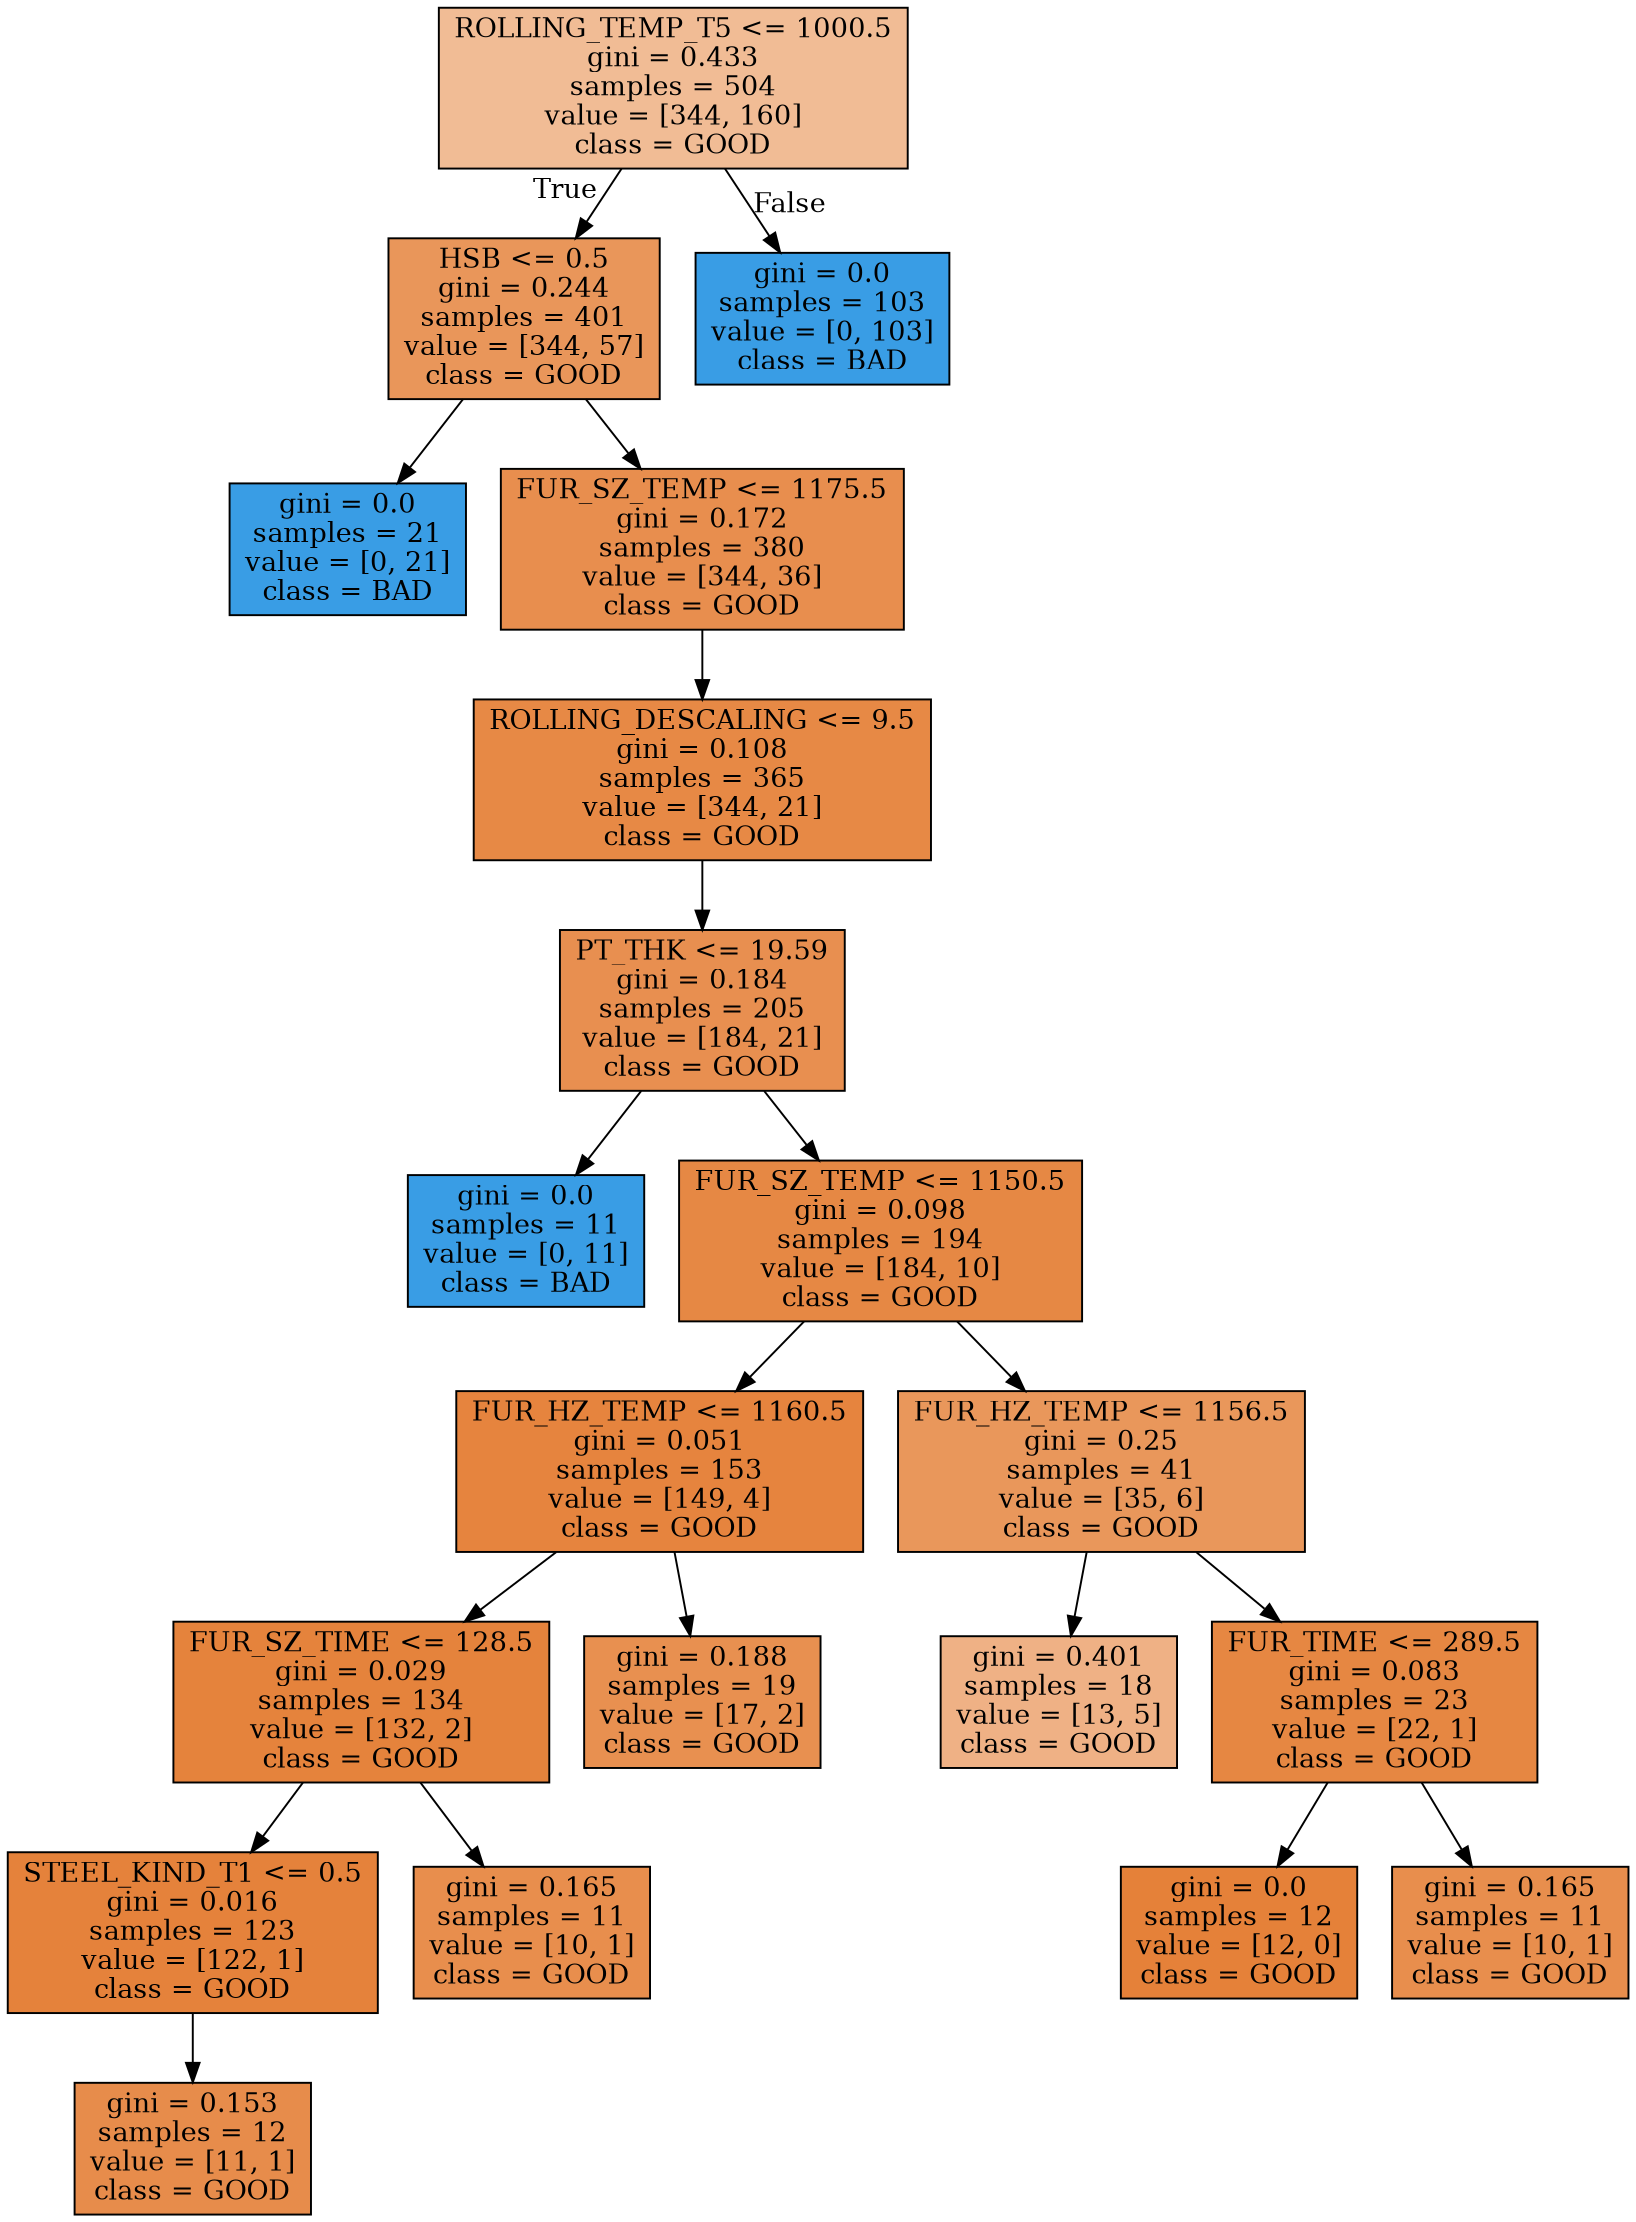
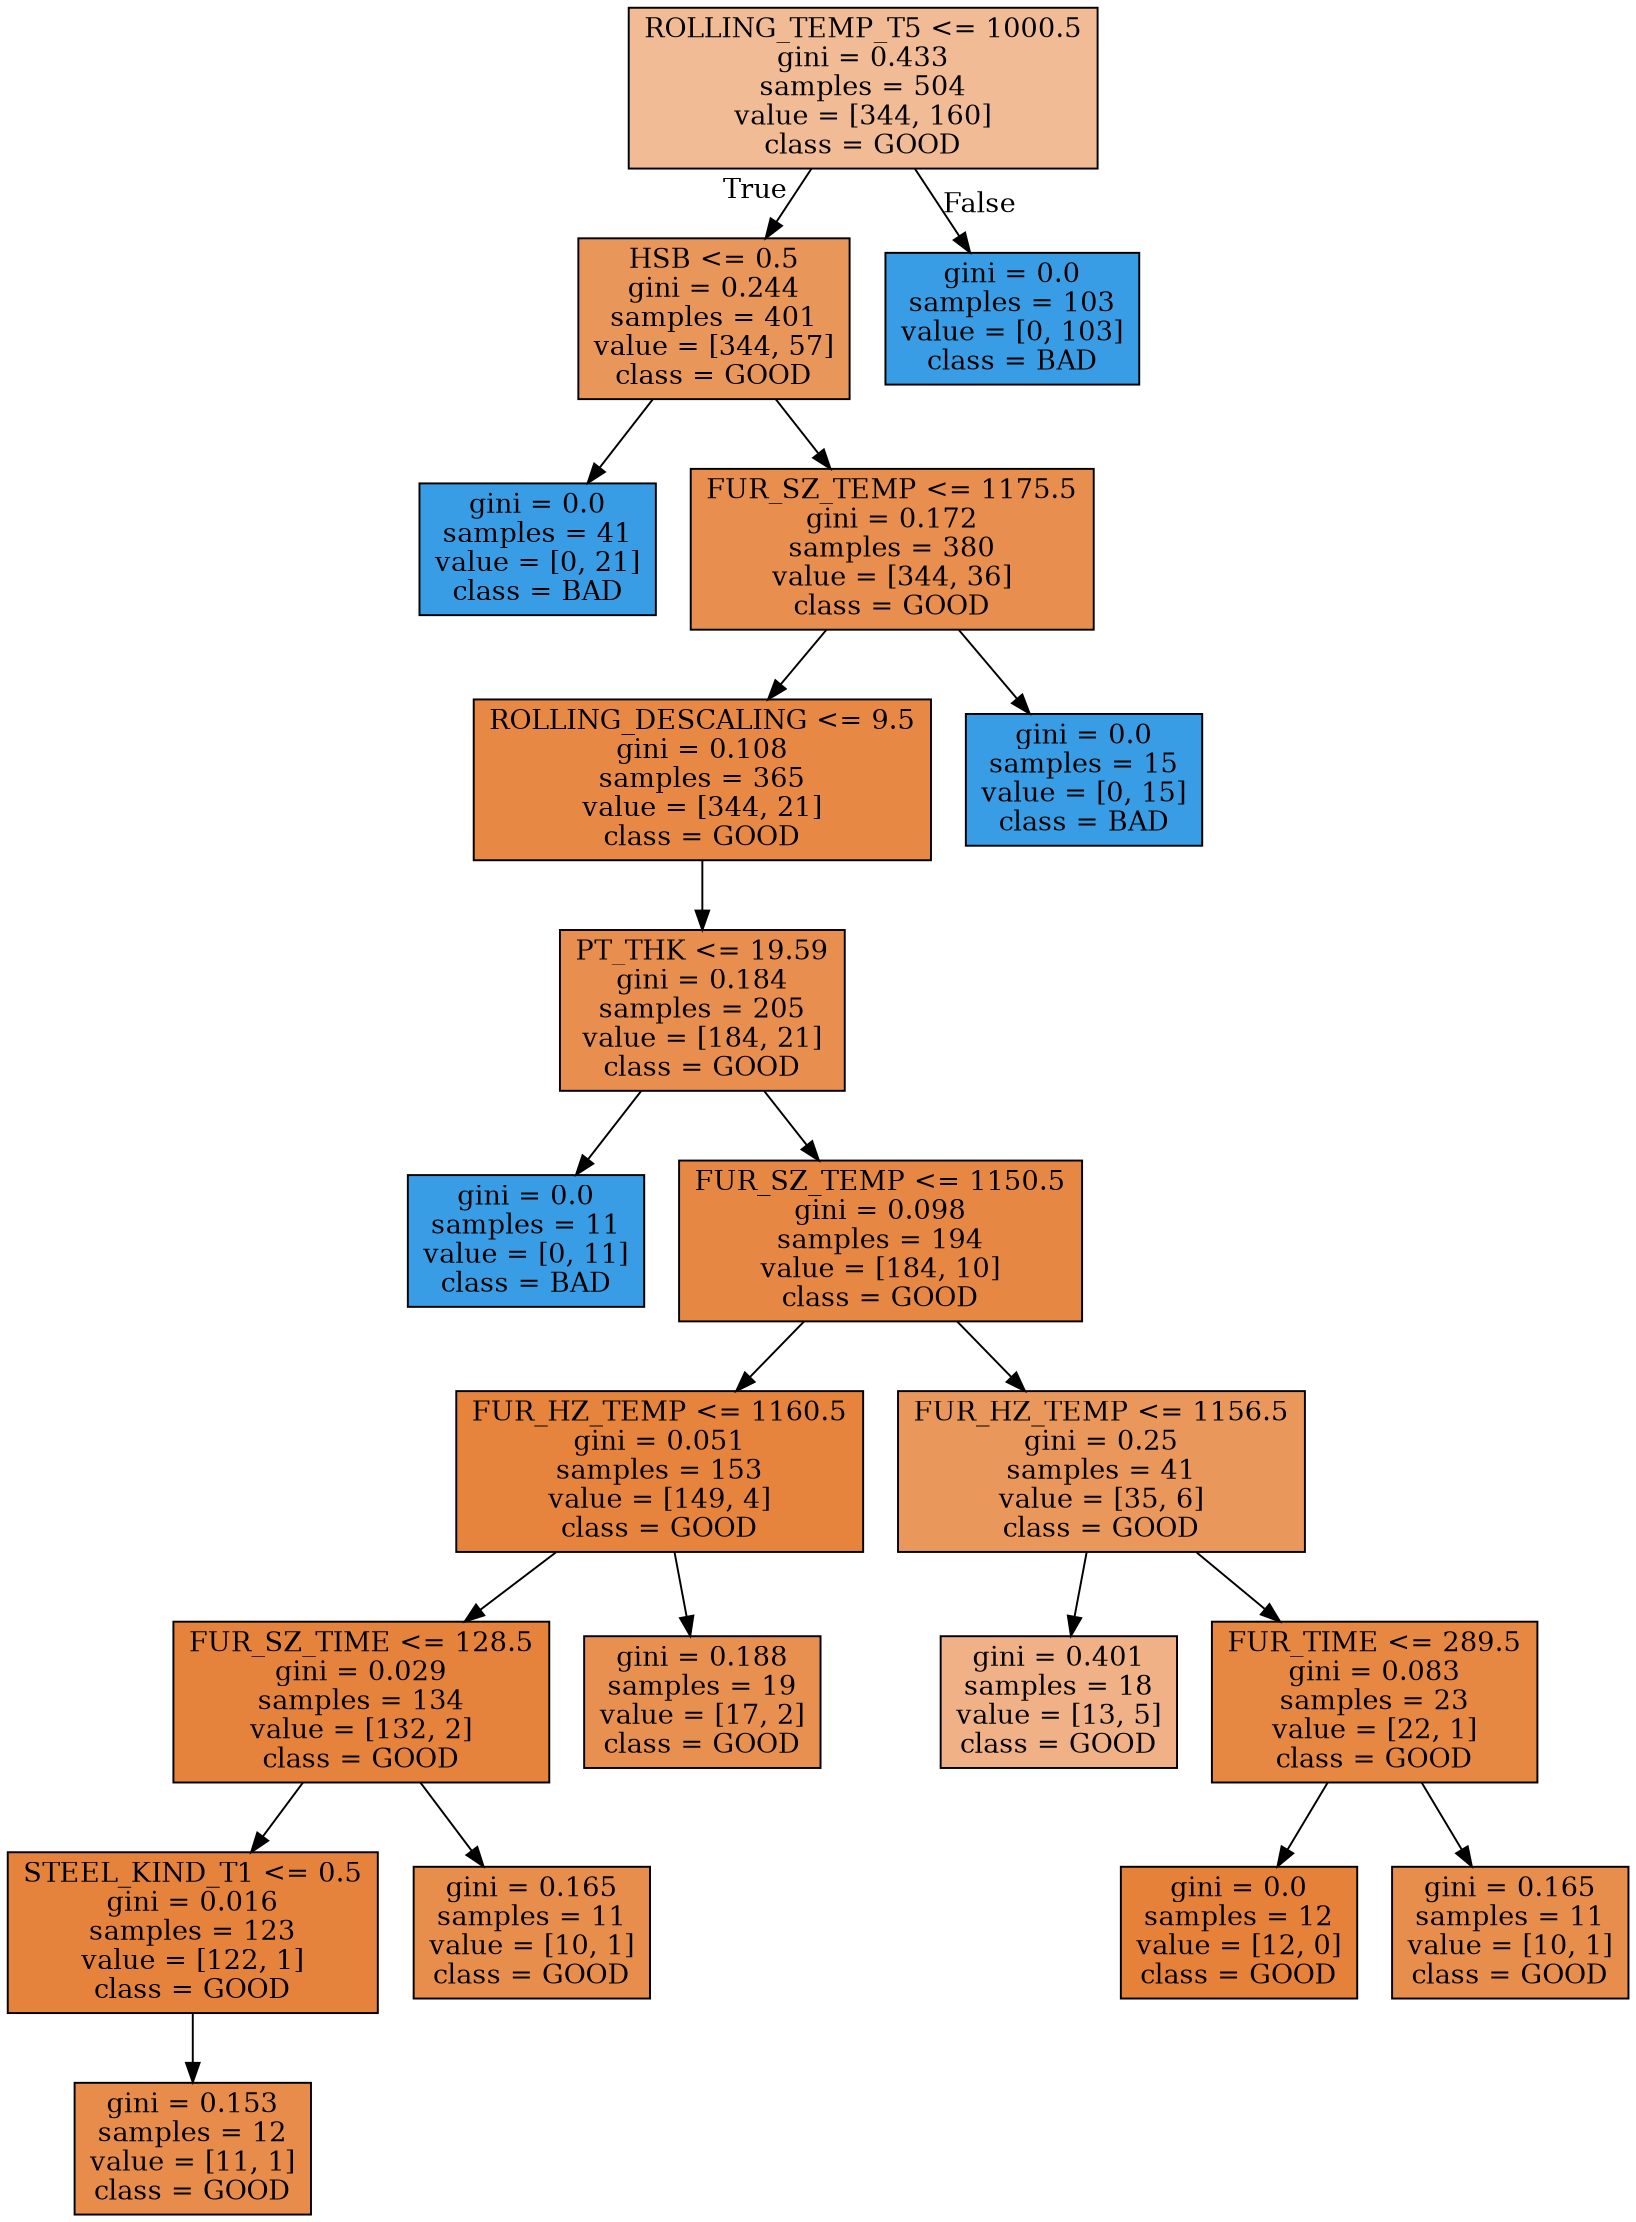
node "gini = 0.0 samples = 21 value = [0, 21] class = BAD": label "gini = 0.0 samples = 21 value = [0, 21] class = BAD" -> "gini = 0.0 samples = 41 value = [0, 21] class = BAD"
node "gini = 0.0 samples = 15 value = [0, 15] class = BAD": added
